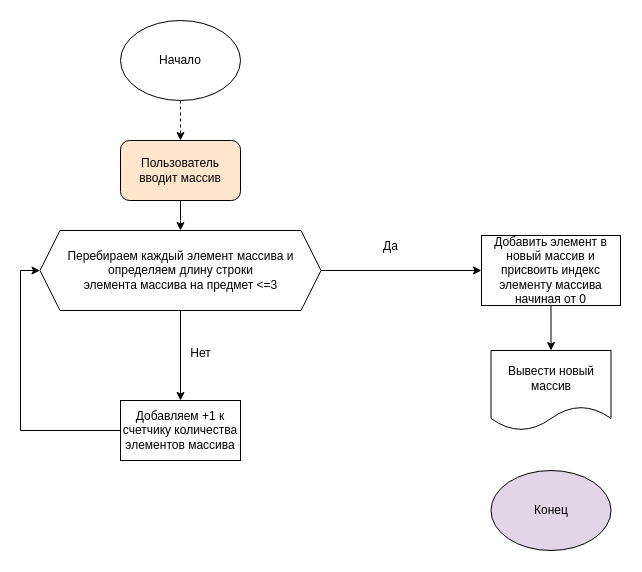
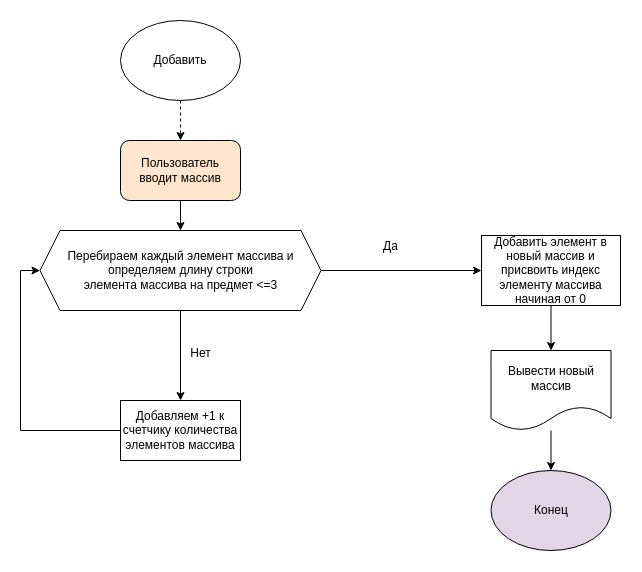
node "Начало": label "Начало" -> "Добавить"
edge "Вывести новый массив" -> "Конец": added
